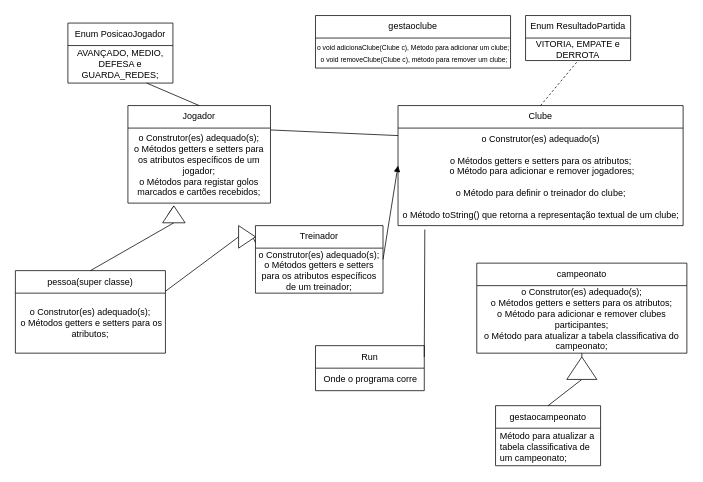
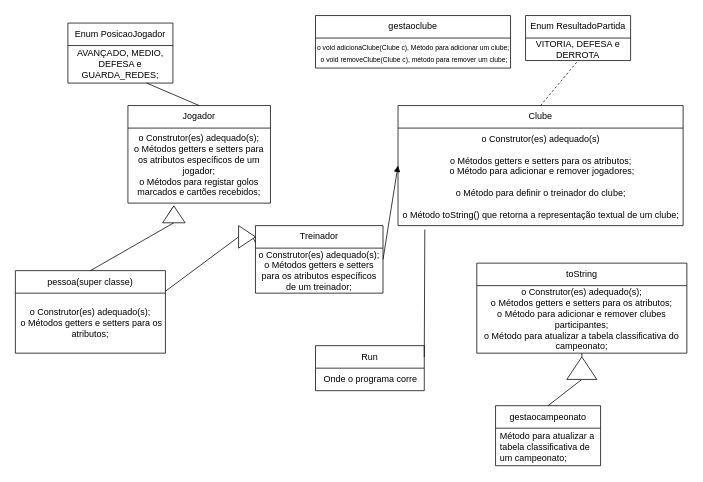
node "VITORIA, EMPATE e DERROTA": label "VITORIA, EMPATE e DERROTA" -> "VITORIA, DEFESA e DERROTA"
edge "Jogador" -- "Clube": removed
node "campeonato": label "campeonato" -> "toString"
